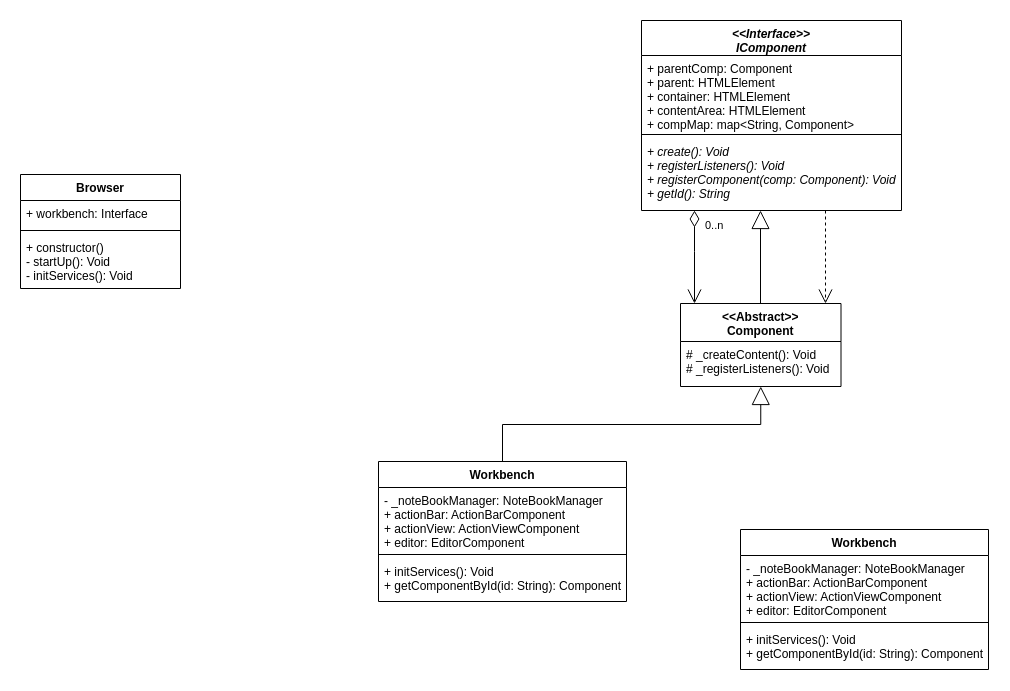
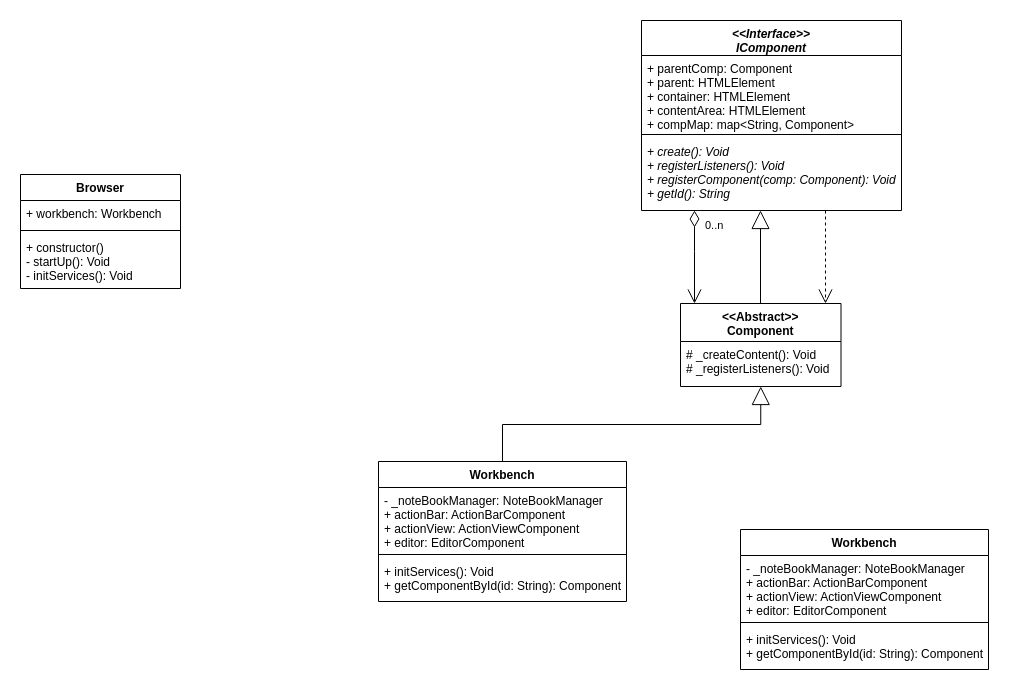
node "+ workbench: Interface": label "+ workbench: Interface" -> "+ workbench: Workbench"
